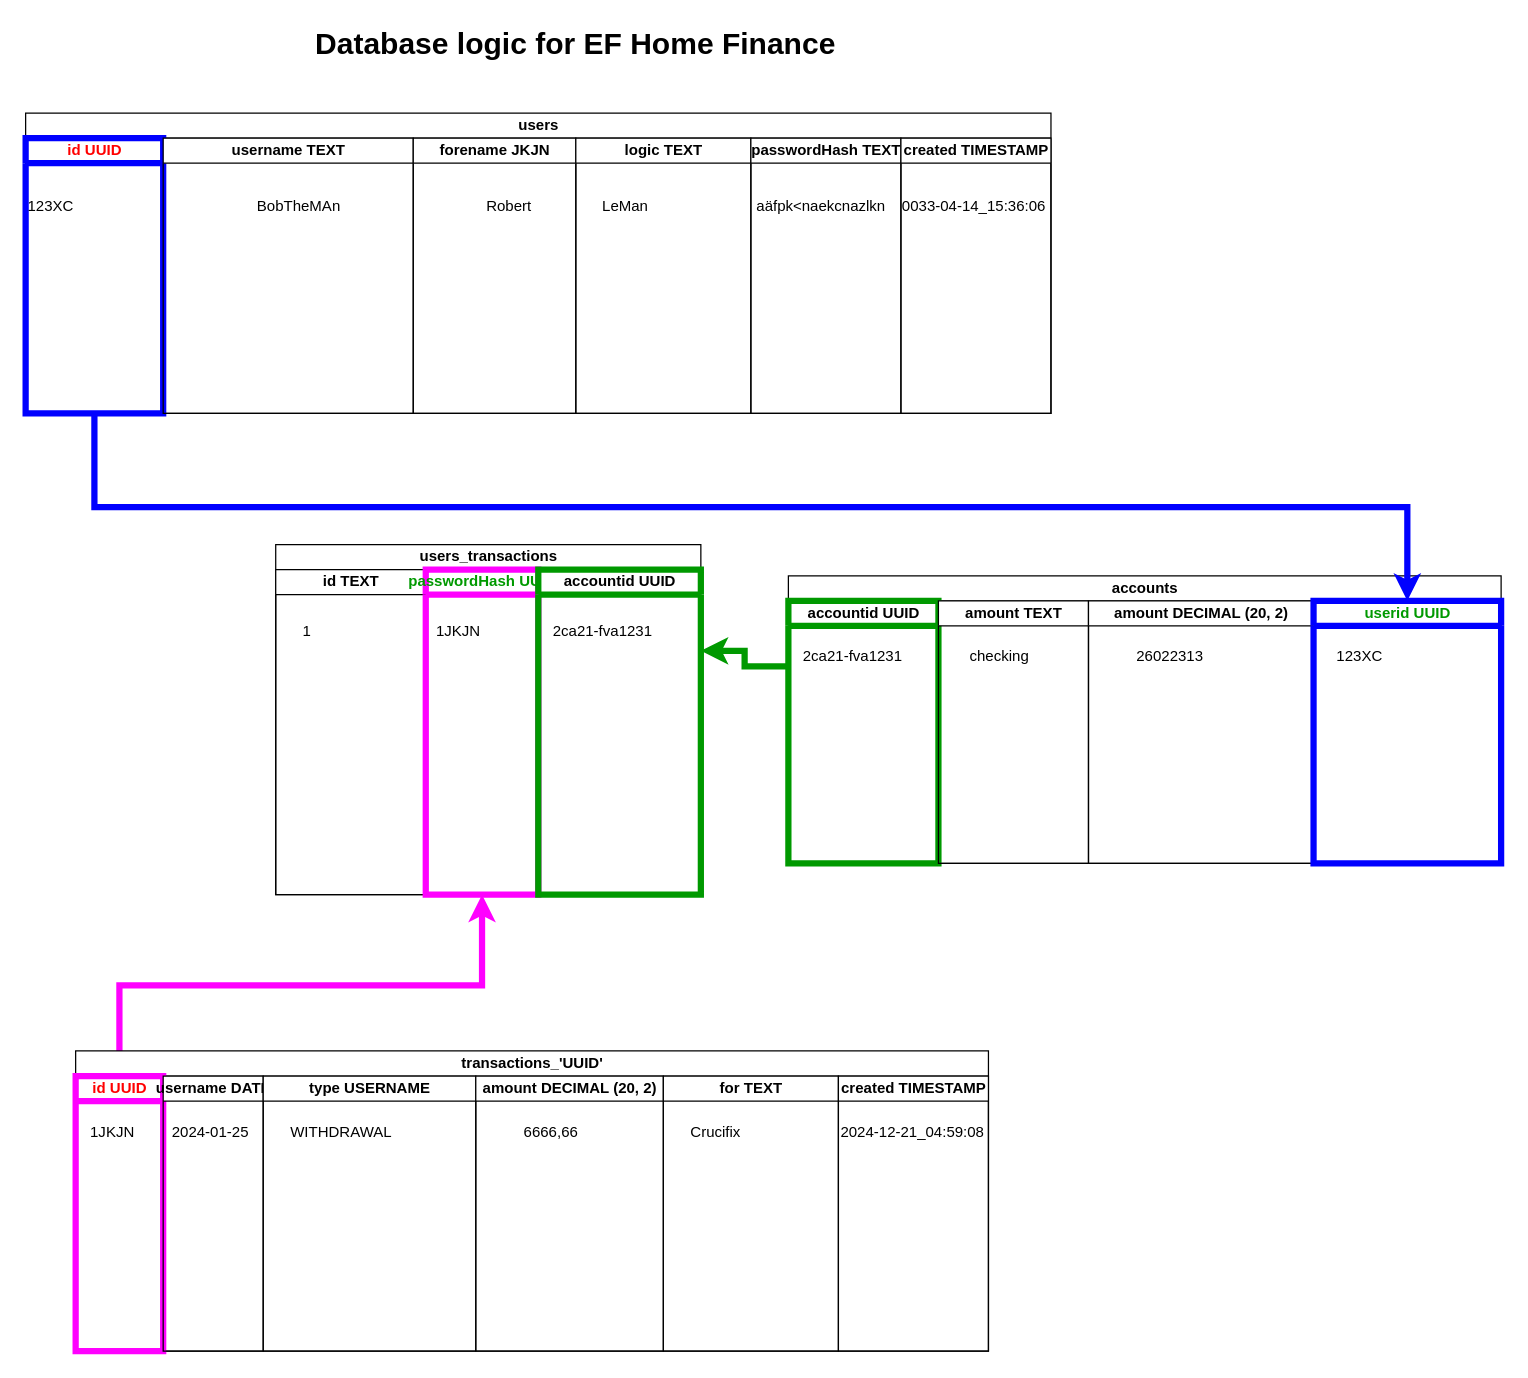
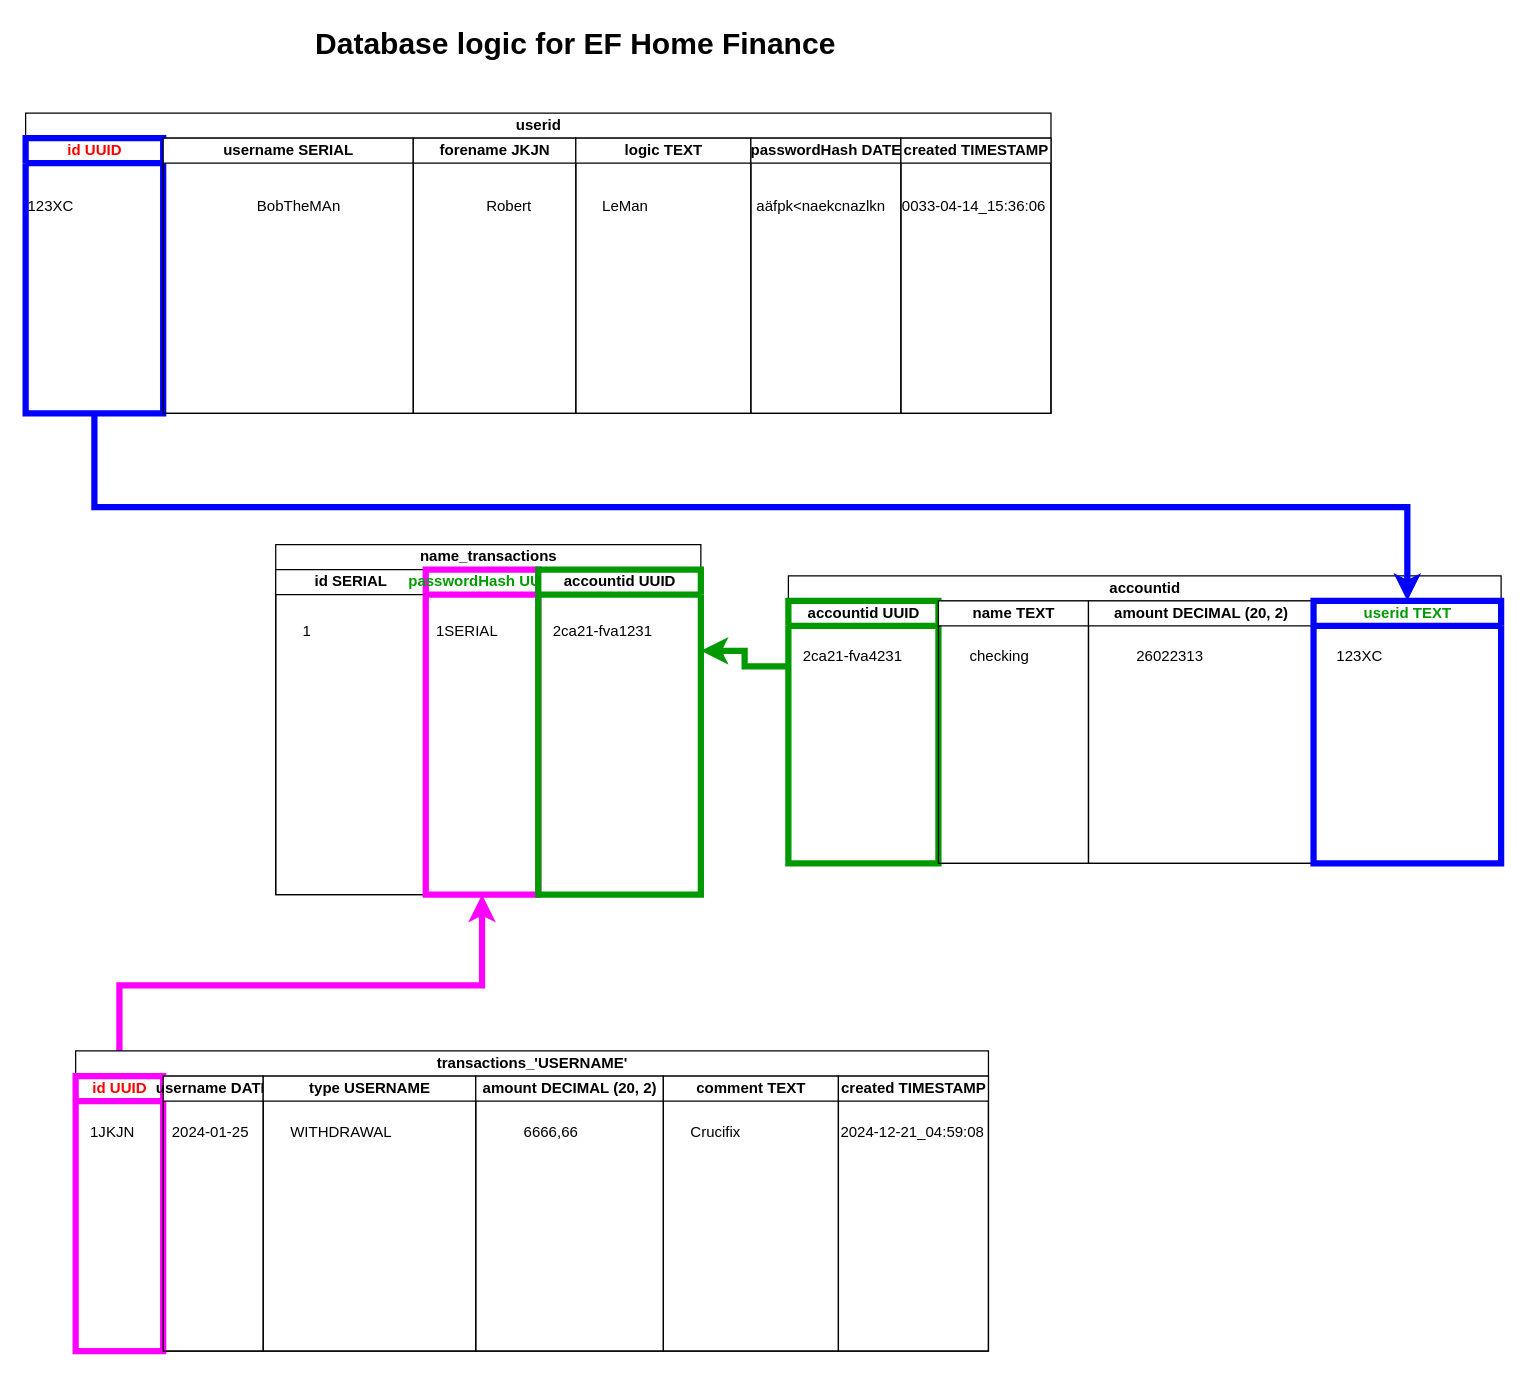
node "users": label "users" -> "userid"
node "username TEXT": label "username TEXT" -> "username SERIAL"
node "passwordHash TEXT": label "passwordHash TEXT" -> "passwordHash DATE"
node "users_transactions": label "users_transactions" -> "name_transactions"
node "id TEXT": label "id TEXT" -> "id SERIAL"
node "accounts": label "accounts" -> "accountid"
node "amount TEXT": label "amount TEXT" -> "name TEXT"
node "userid UUID": label "userid UUID" -> "userid TEXT"
node "1 1JKJN 2ca21-fva1231": label "1 1JKJN 2ca21-fva1231" -> "1 1SERIAL 2ca21-fva1231"
node "2ca21-fva1231 checking 26022313 123XC": label "2ca21-fva1231 checking 26022313 123XC" -> "2ca21-fva4231 checking 26022313 123XC"
node "transactions_'UUID'": label "transactions_'UUID'" -> "transactions_'USERNAME'"
node "for TEXT": label "for TEXT" -> "comment TEXT"
